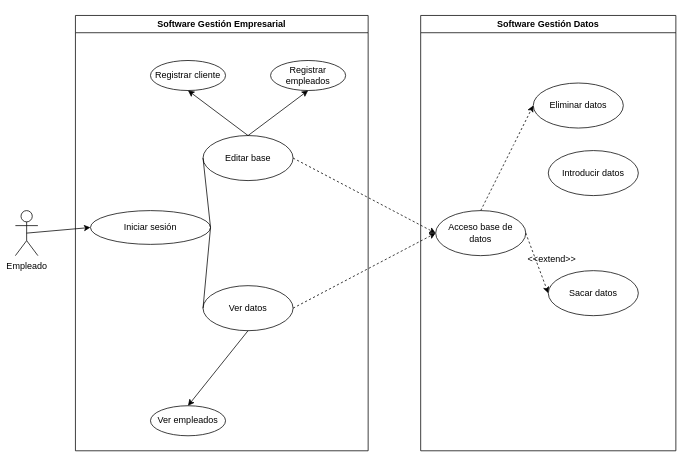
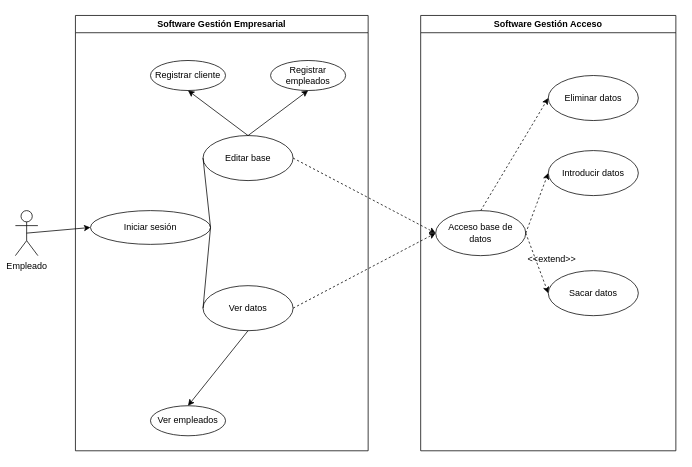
node "Software Gestión Datos": label "Software Gestión Datos" -> "Software Gestión Acceso"
node "Eliminar datos": moved (578, 105) -> (593, 98)
edge "Acceso base de datos" -> "Introducir datos": added
